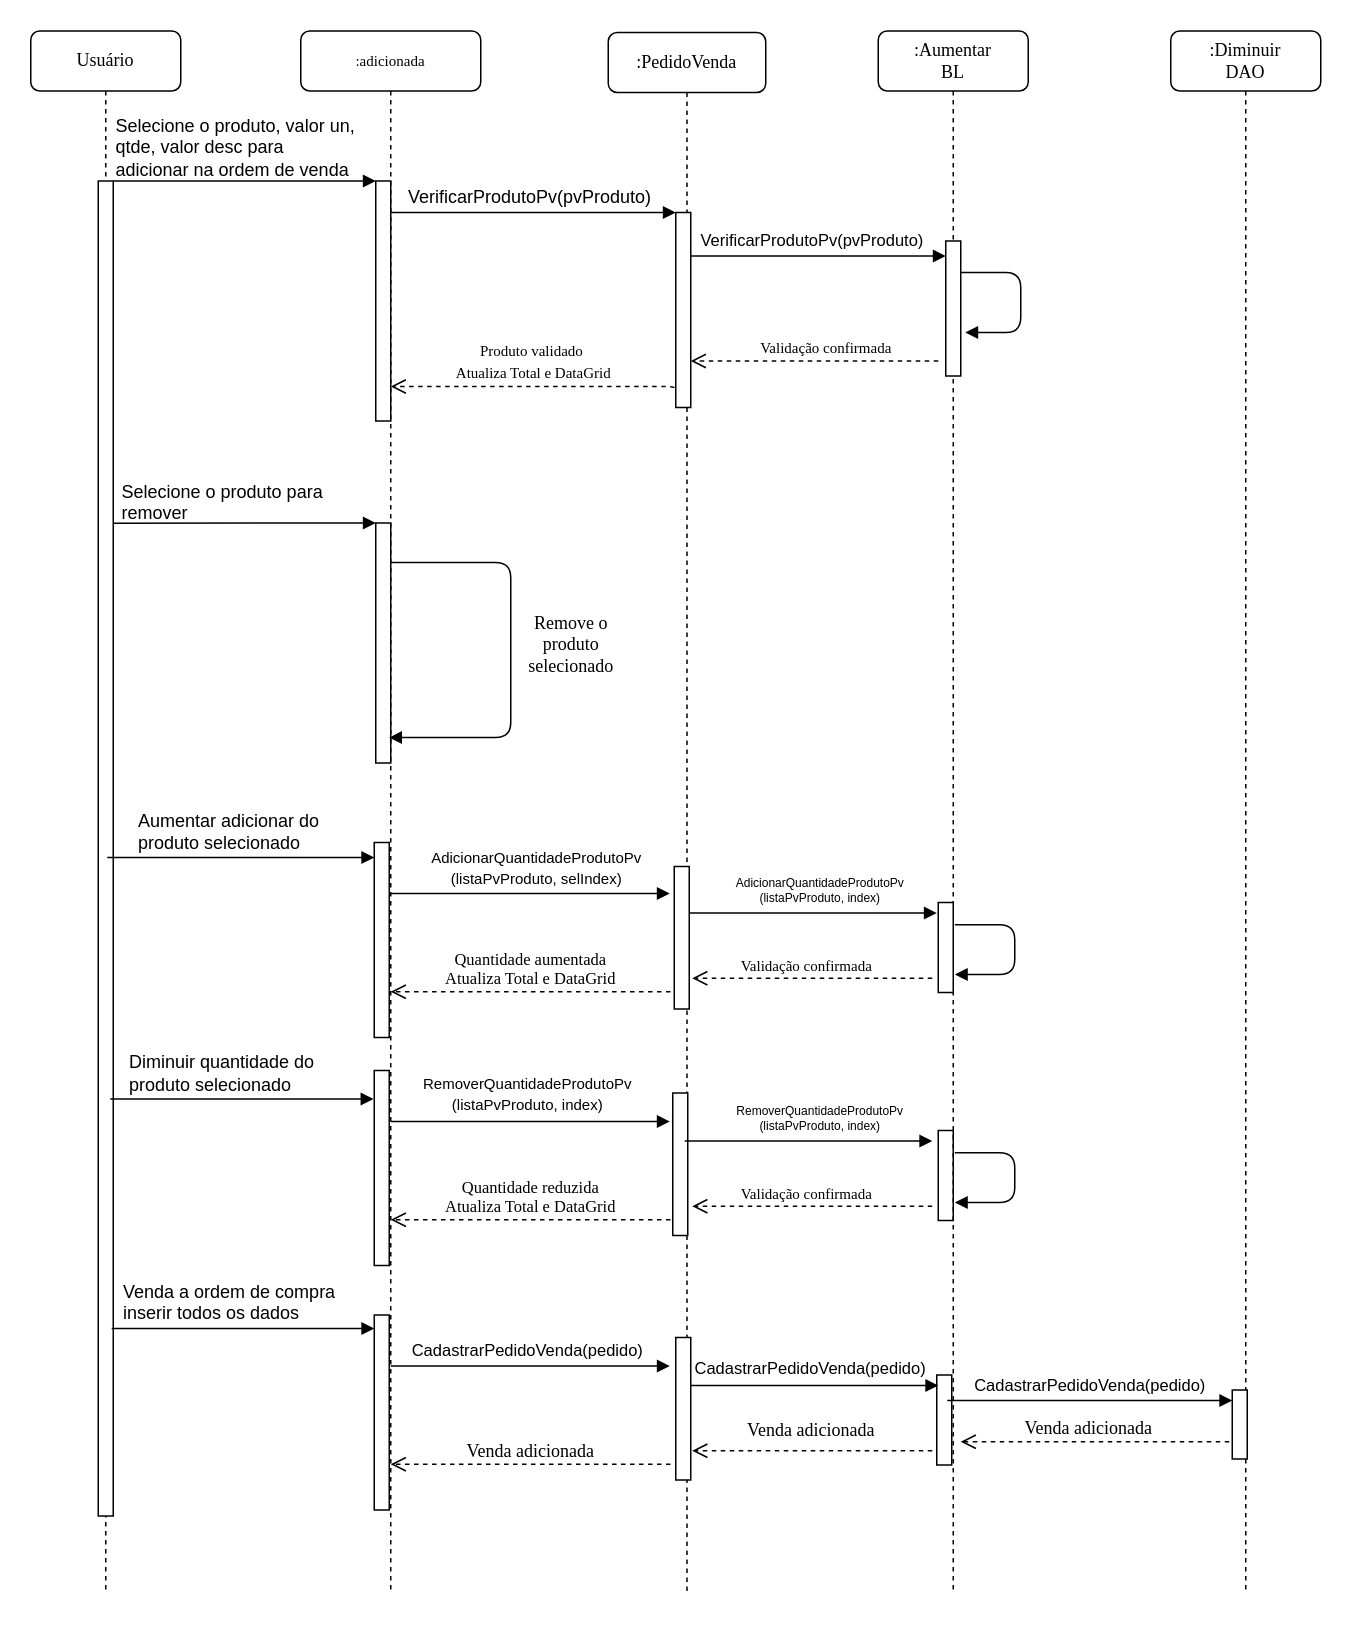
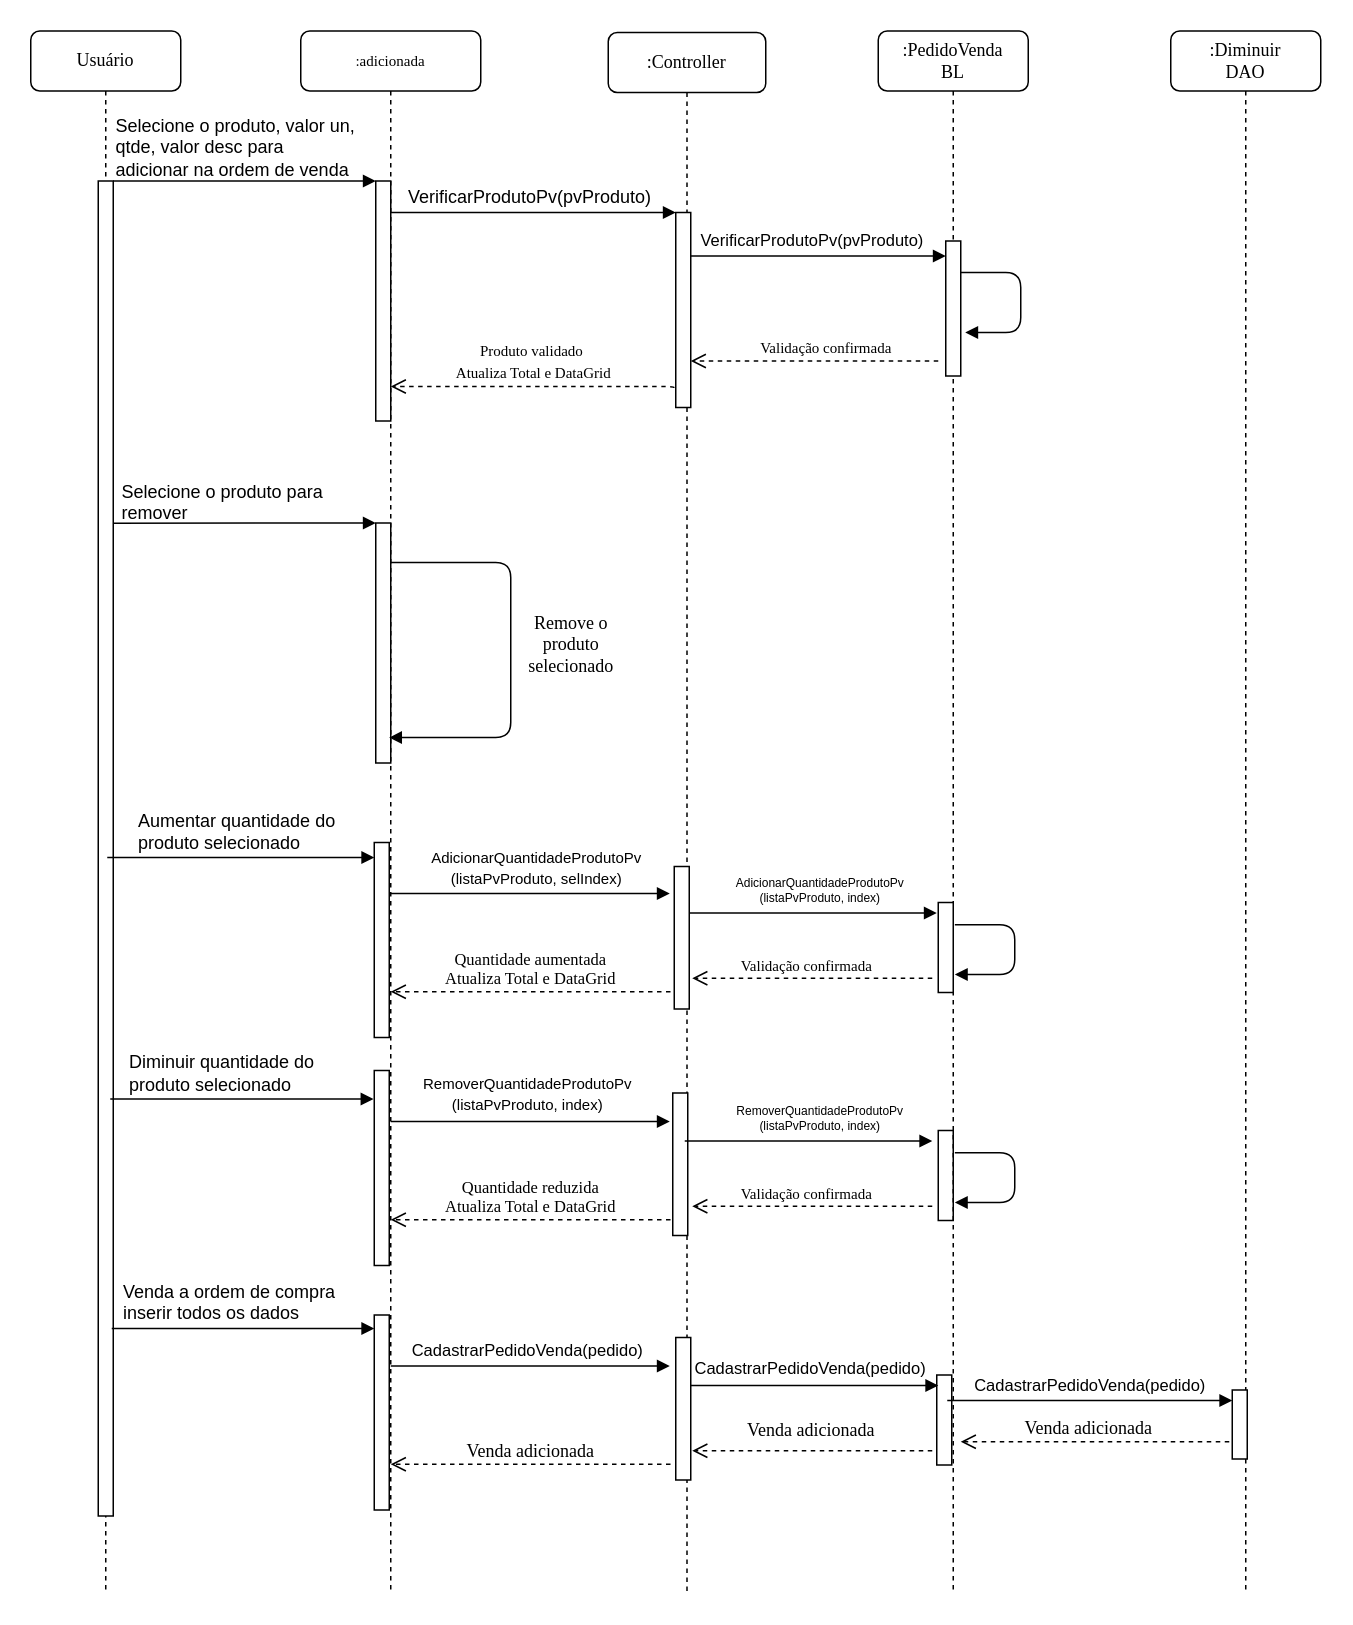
node ":Aumentar BL": label ":Aumentar BL" -> ":PedidoVenda BL"
node ":PedidoVenda": label ":PedidoVenda" -> ":Controller"
node "Aumentar adicionar do produto selecionado": label "Aumentar adicionar do produto selecionado" -> "Aumentar quantidade do produto selecionado"
